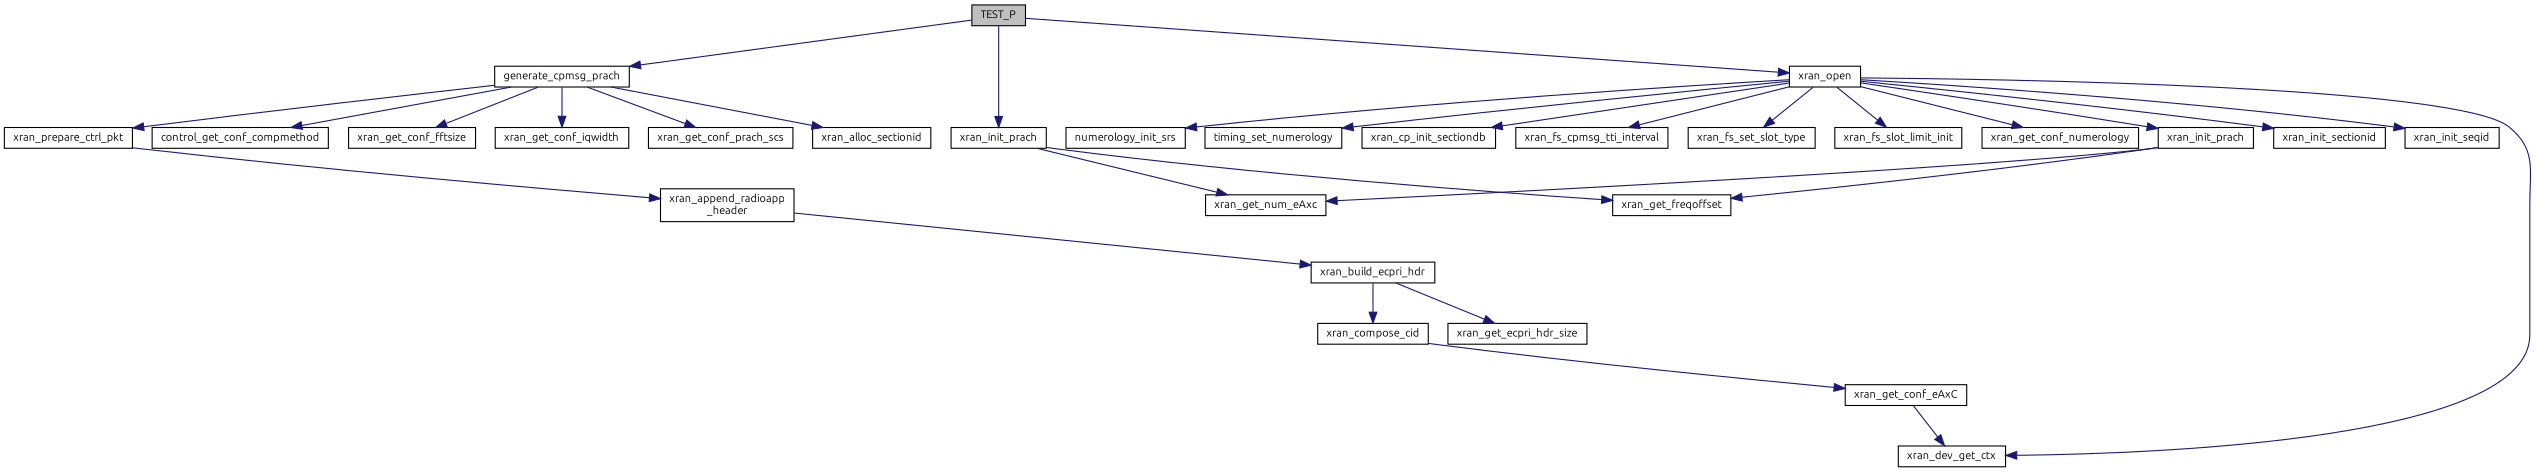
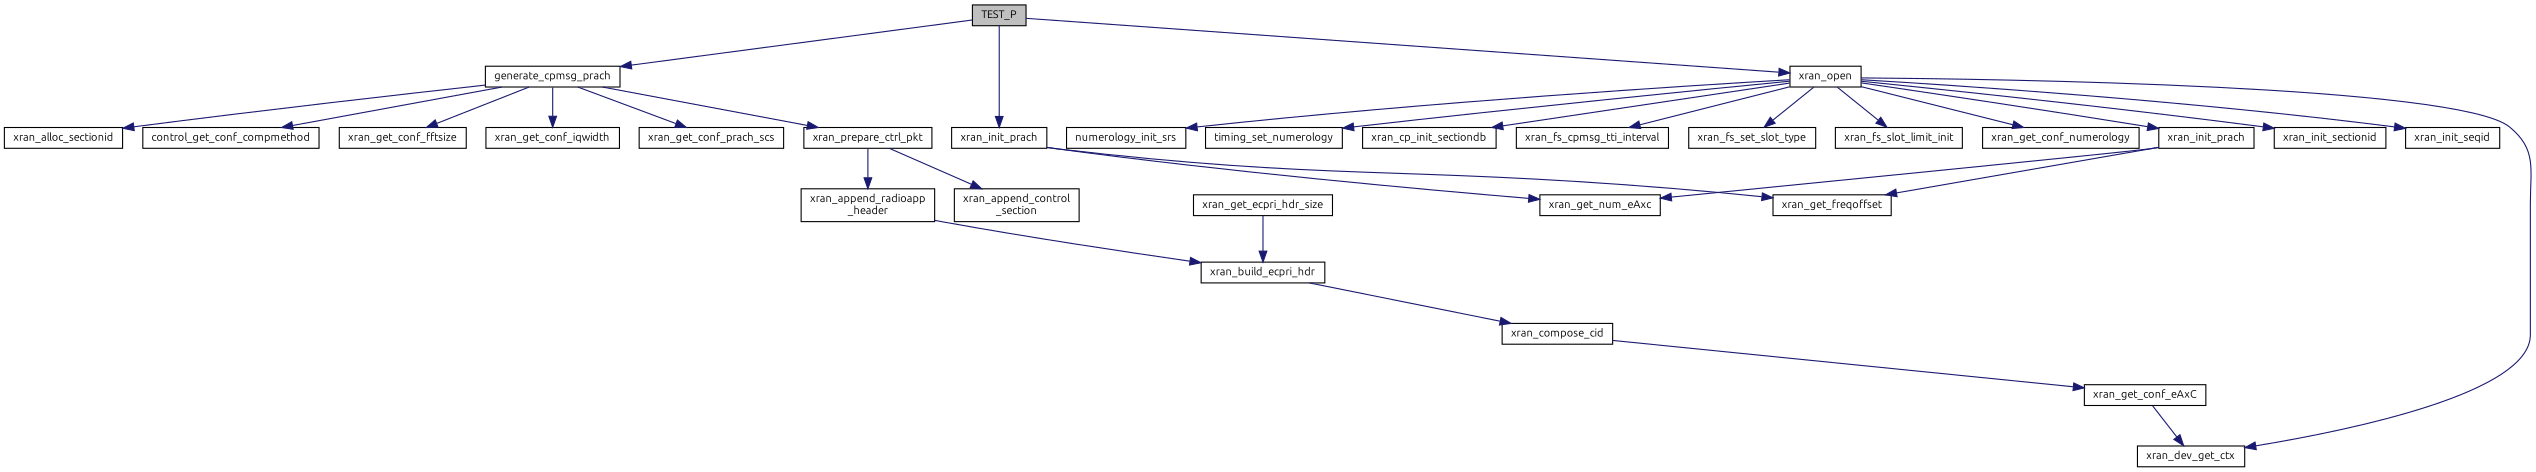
node "xran_append_control _section": added
edge "xran_build_ecpri_hdr" -> "xran_get_ecpri_hdr_size": reversed
